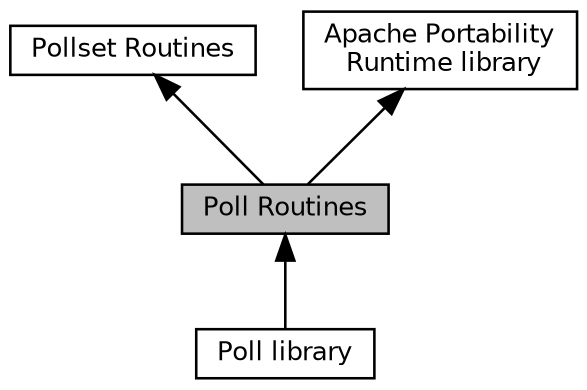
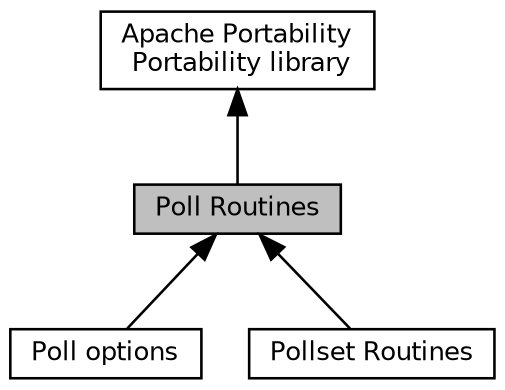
node "Apache Portability Runtime library": label "Apache Portability Runtime library" -> "Apache Portability Portability library"
edge "Poll Routines" -> "Pollset Routines": reversed
node "Poll library": label "Poll library" -> "Poll options"
